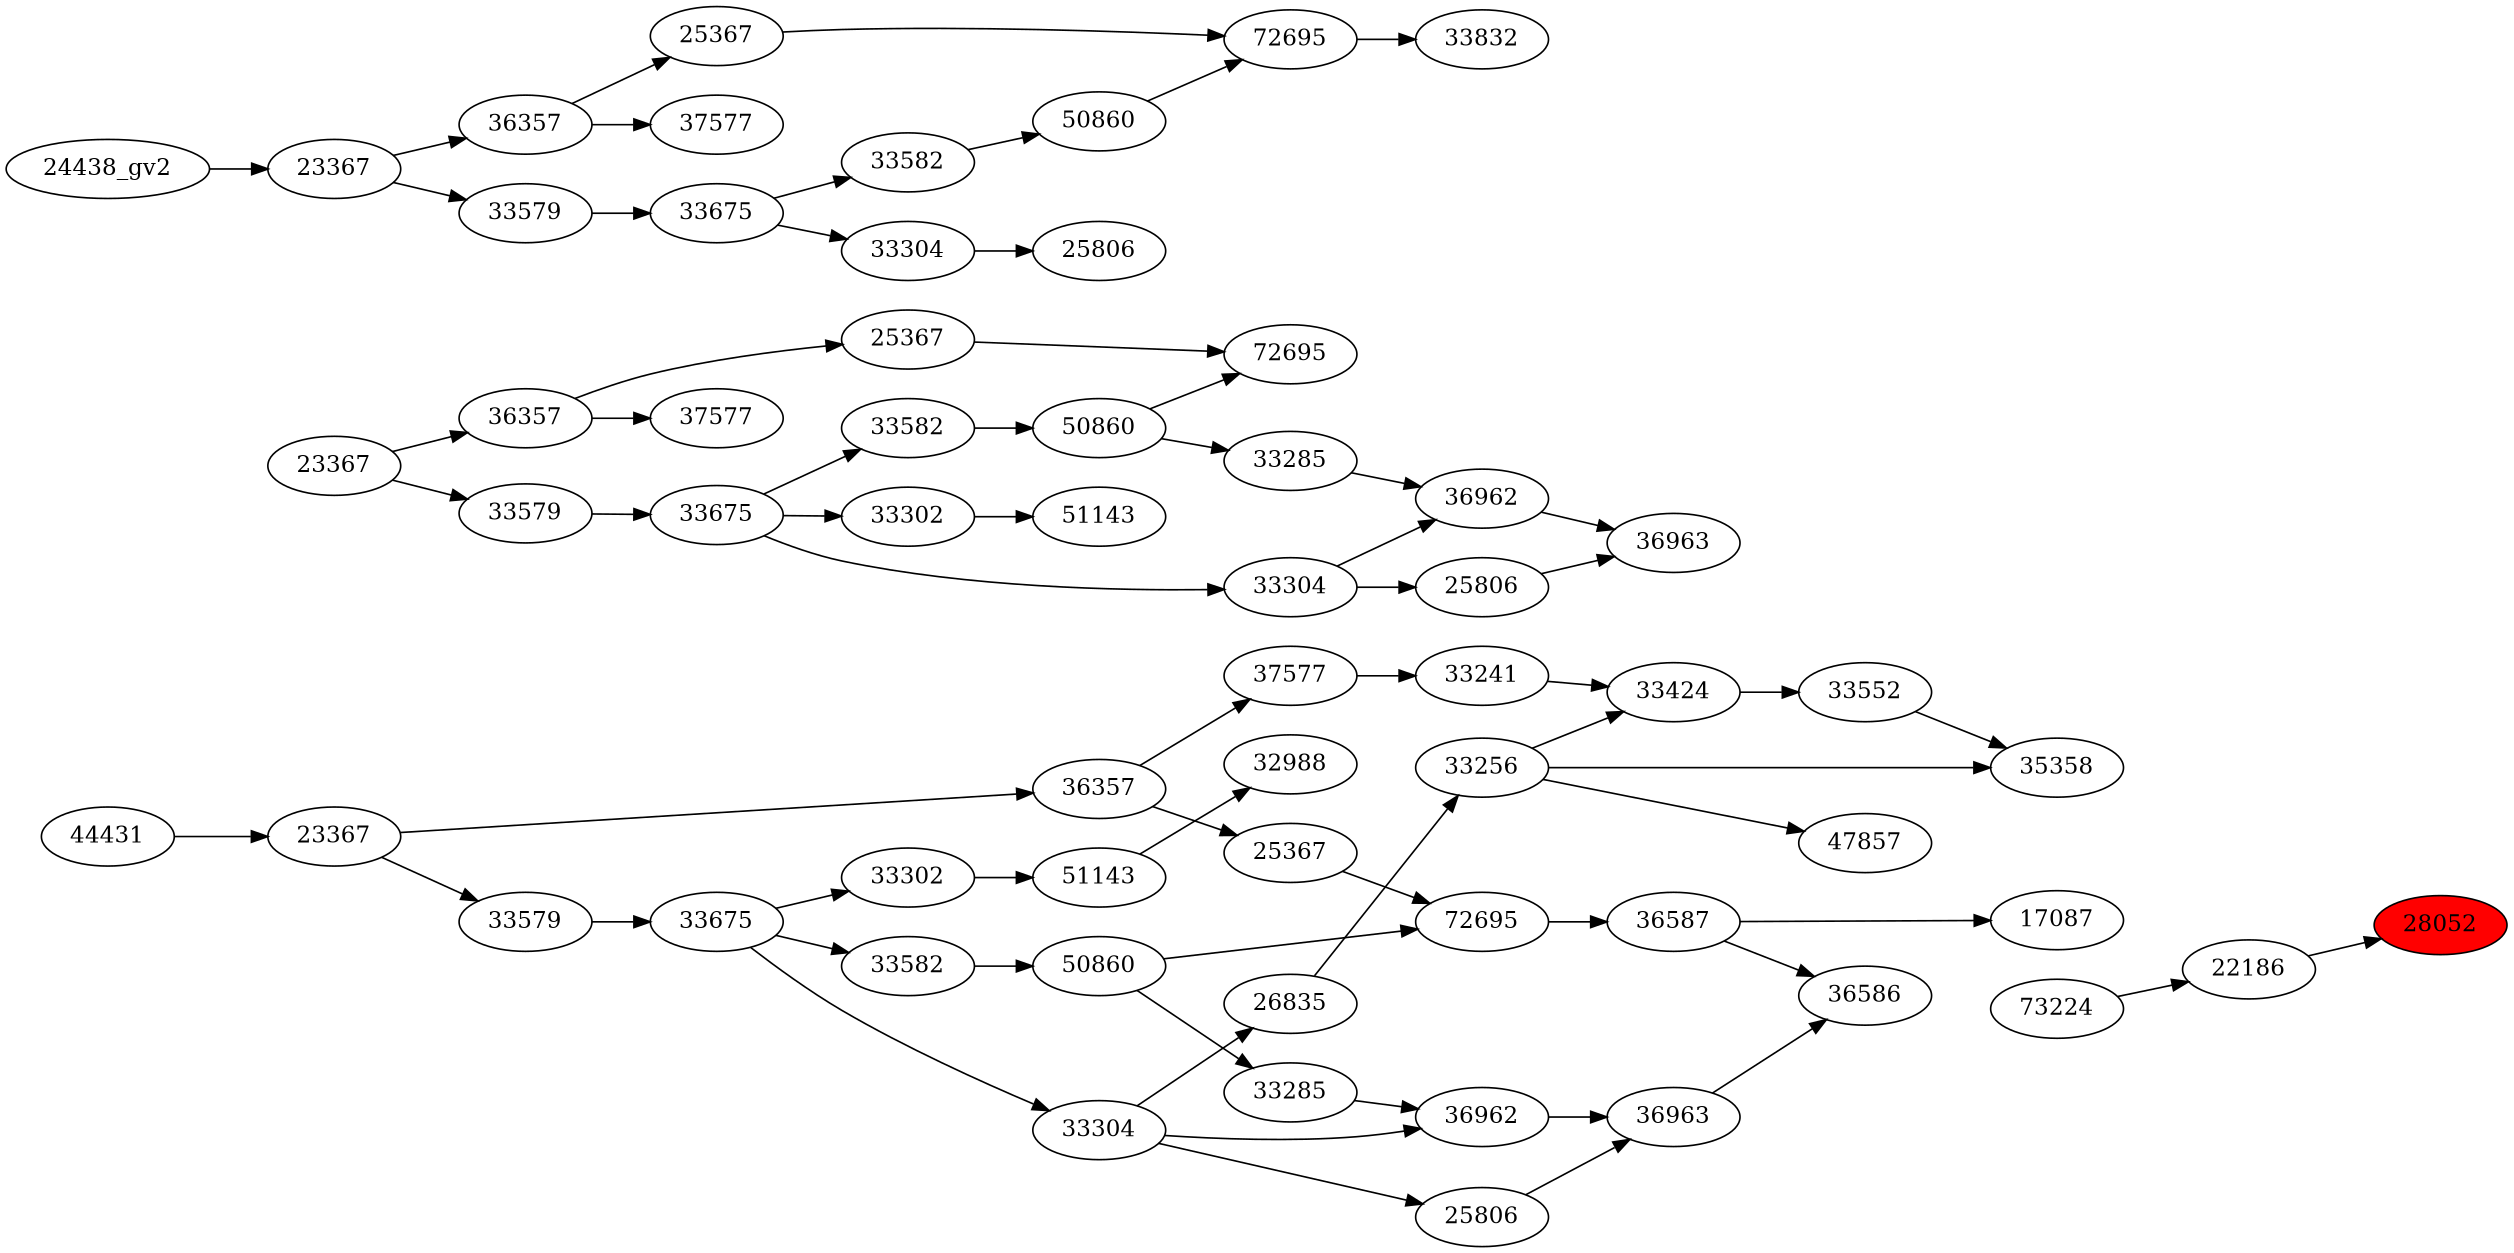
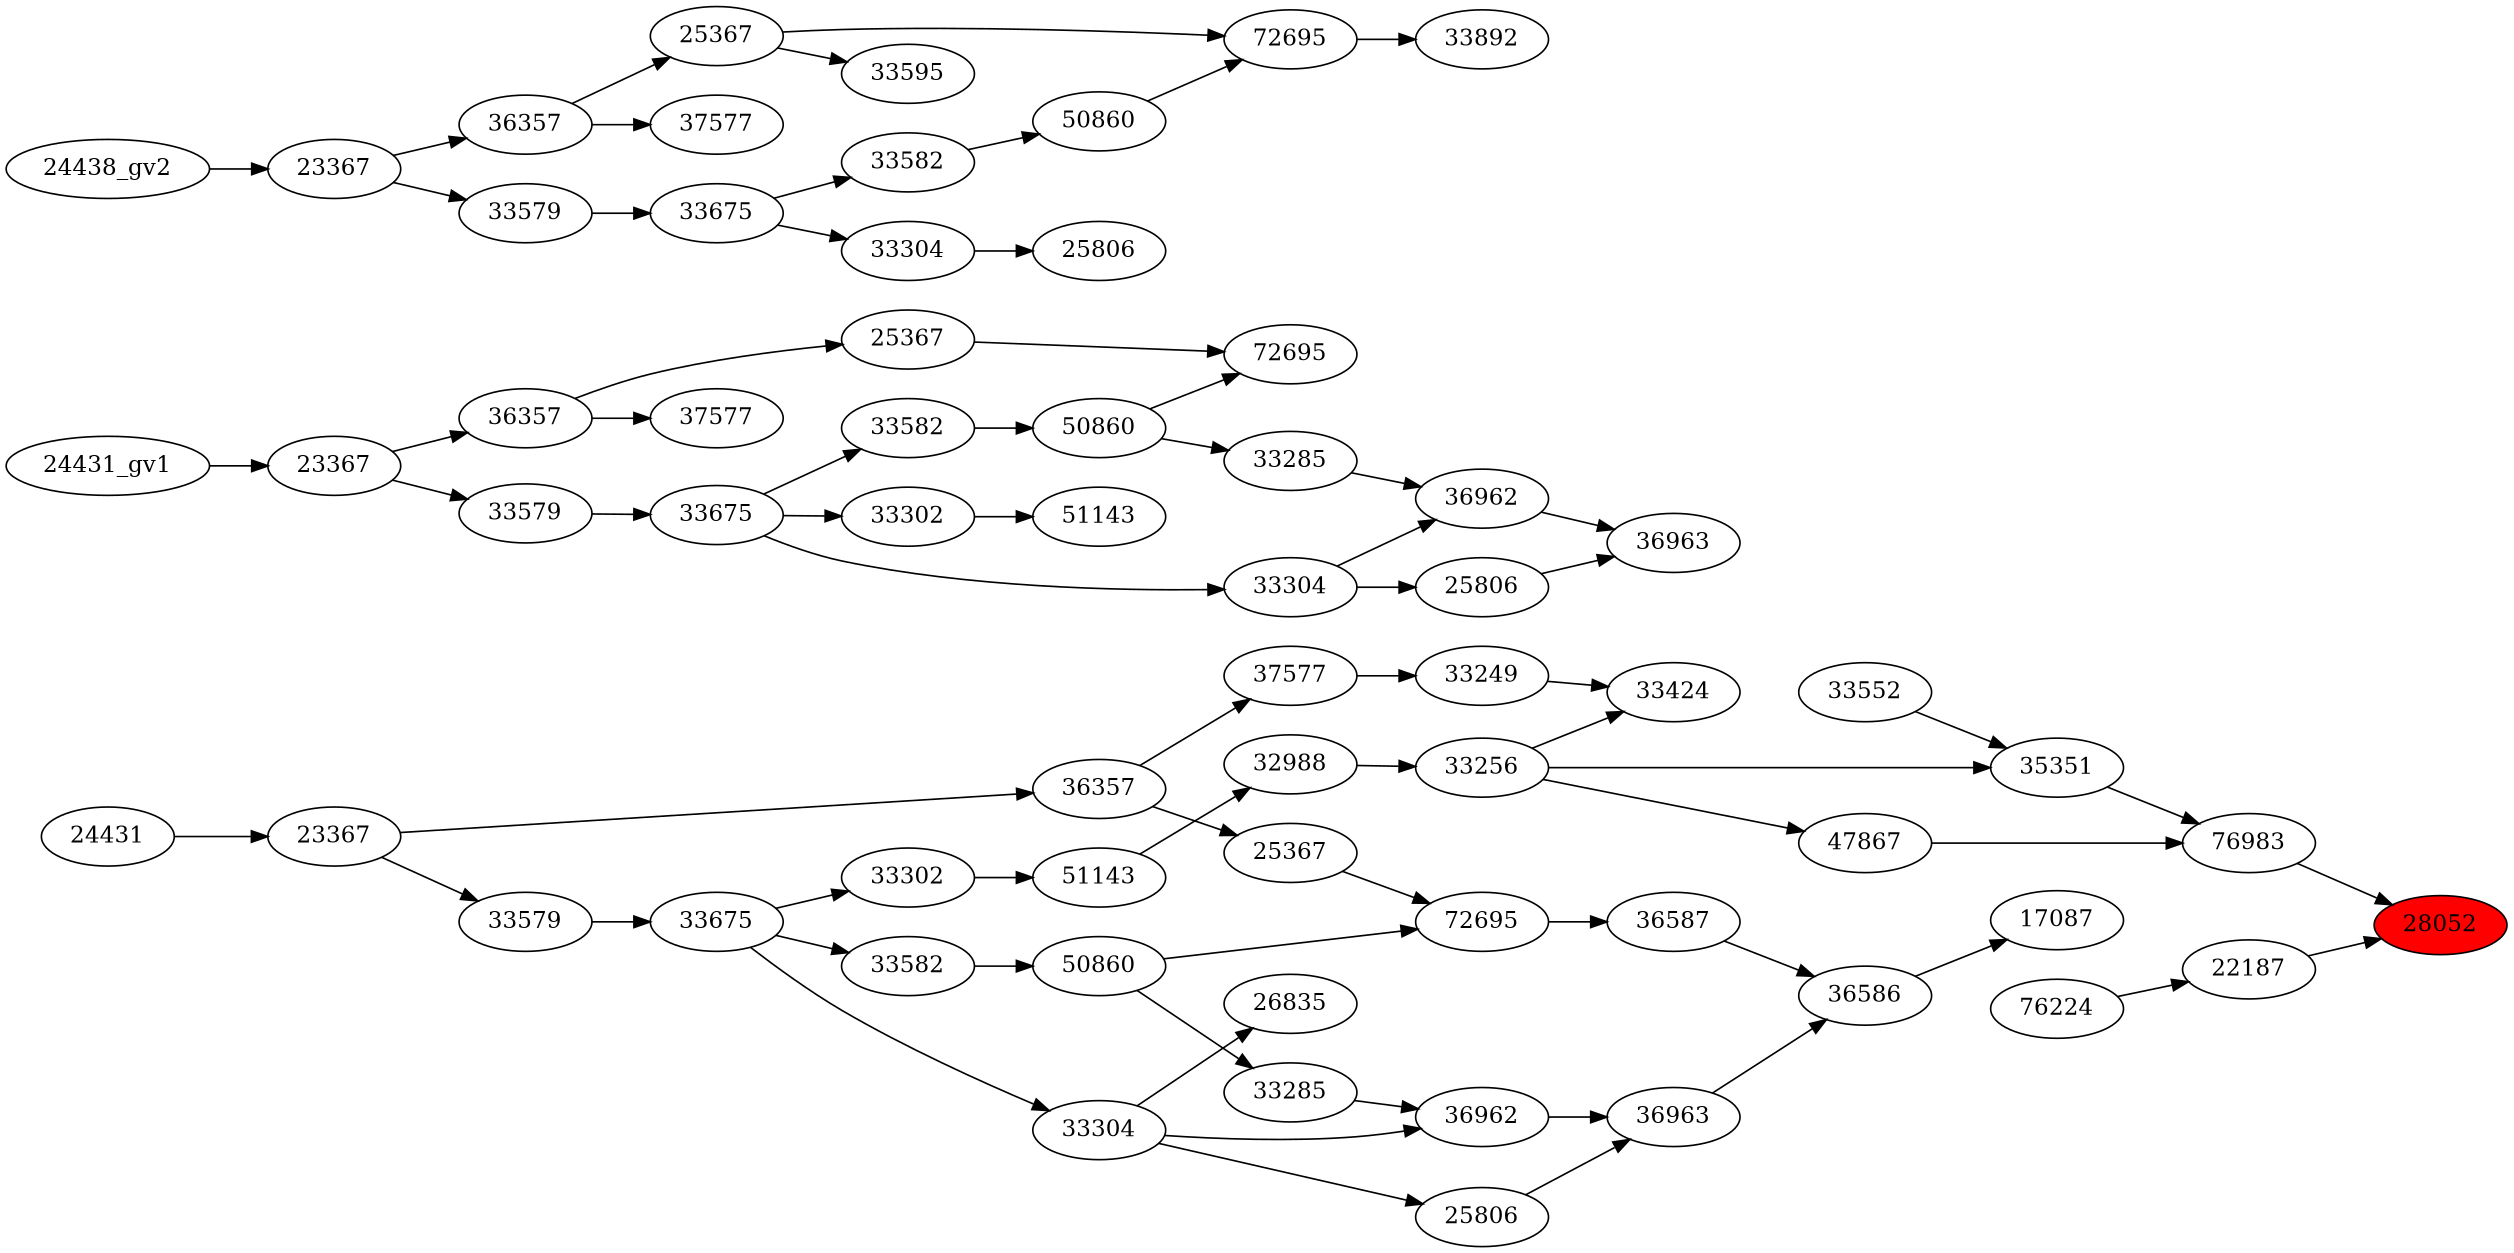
node "33832": label "33832" -> "33892"
node "33595": added
node "24431_gv1": added
node "33241": label "33241" -> "33249"
edge "33424" -> "33552": removed
node "35358": label "35358" -> "35351"
node "44431": label "44431" -> "24431"
node "47857": label "47857" -> "47867"
node "76983": added
edge "26835" -> "33256": now "32988" -> "33256"
edge "36587" -> "17087": now "36586" -> "17087"
node "22186": label "22186" -> "22187"
node "73224": label "73224" -> "76224"
